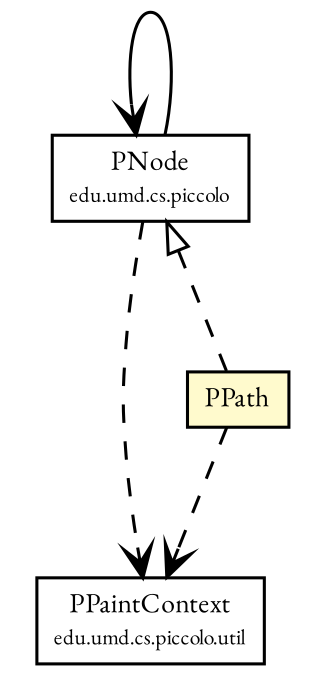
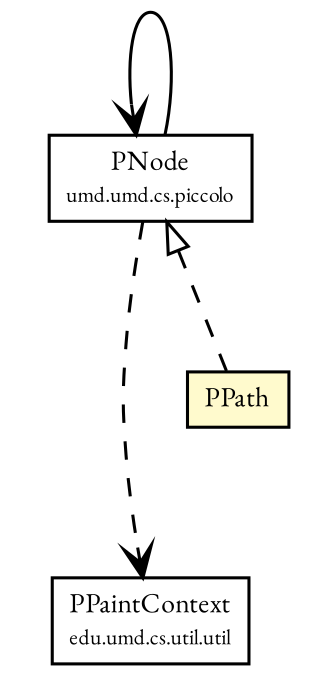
node "PNode": text "edu.umd.cs.piccolo" -> "umd.umd.cs.piccolo"
edge "PPath" -> "PPaintContext": removed
node "PPaintContext": text "edu.umd.cs.piccolo.util" -> "edu.umd.cs.util.util"
